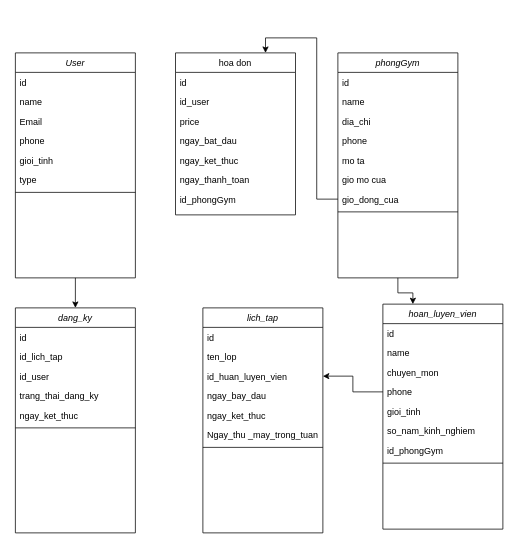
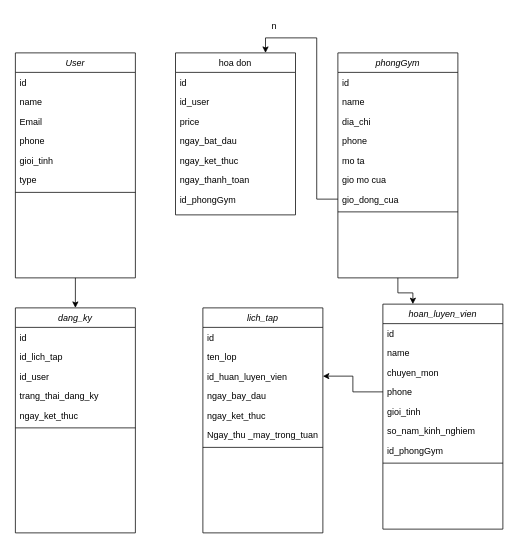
node "n": added
